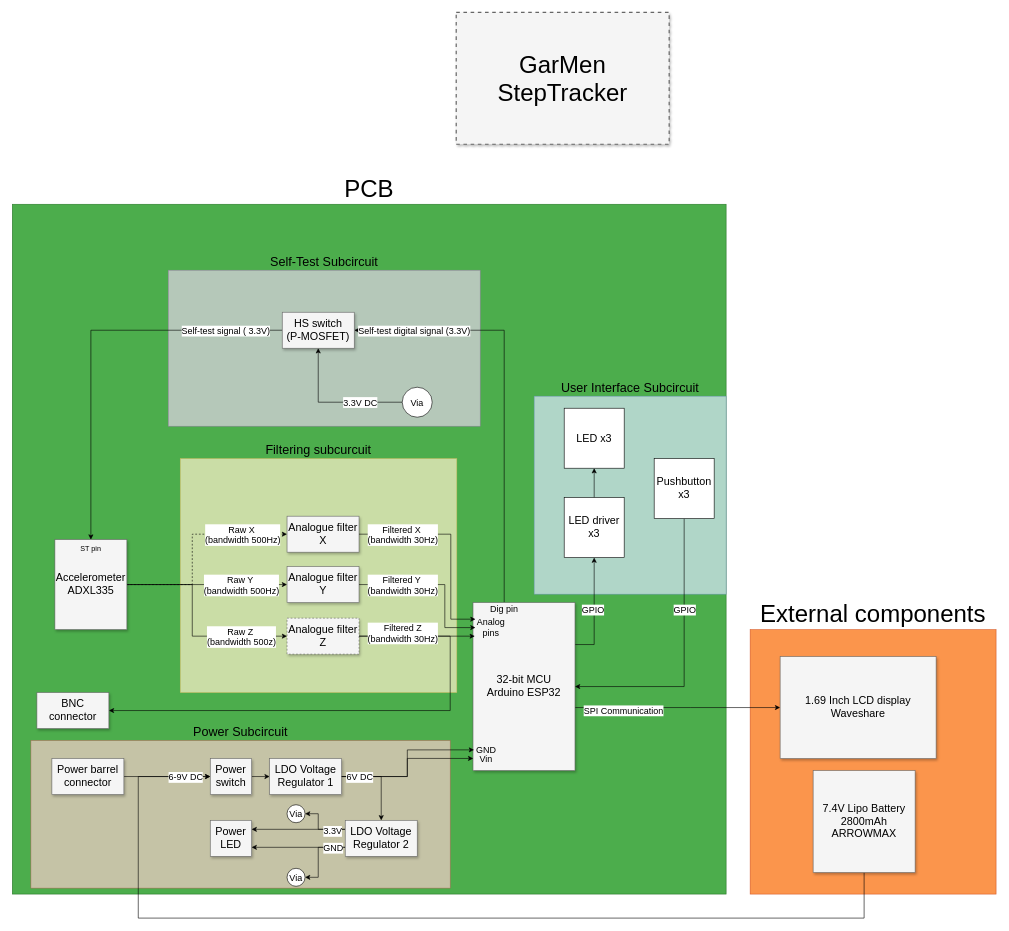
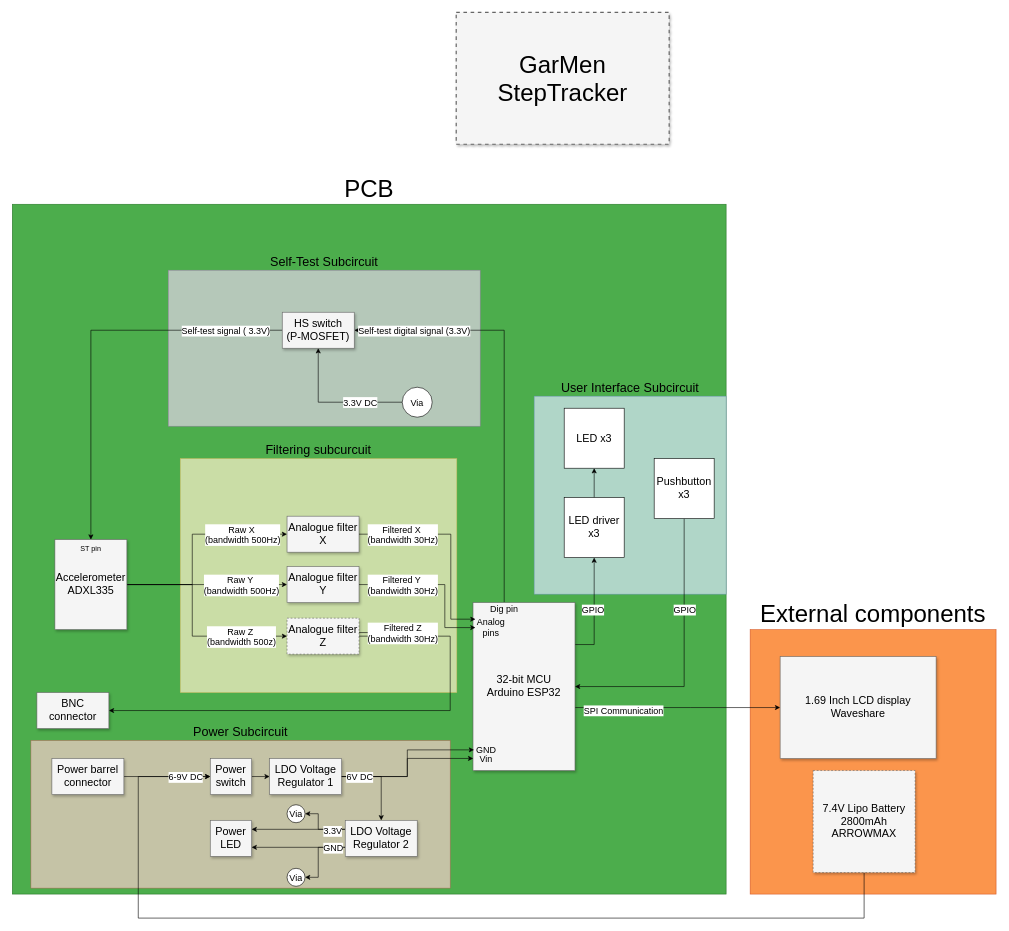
edge "Accelerometer ADXL335" -> "Analogue filter X": style dashed -> solid
edge "Analogue filter Z" -> "32-bit MCU Arduino ESP32": now "Analogue filter Z" -> "Filtered Z (bandwidth 30Hz)"
node "7.4V Lipo Battery 2800mAh ARROWMAX": style solid -> dashed
